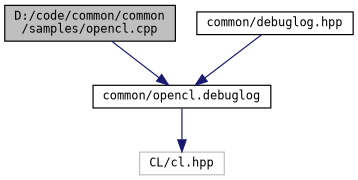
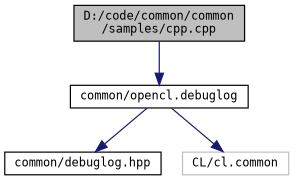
node "D:/code/common/common /samples/opencl.cpp": label "D:/code/common/common /samples/opencl.cpp" -> "D:/code/common/common /samples/cpp.cpp"
edge "common/debuglog.hpp" -> "common/opencl.debuglog": reversed
node "CL/cl.hpp": label "CL/cl.hpp" -> "CL/cl.common"
